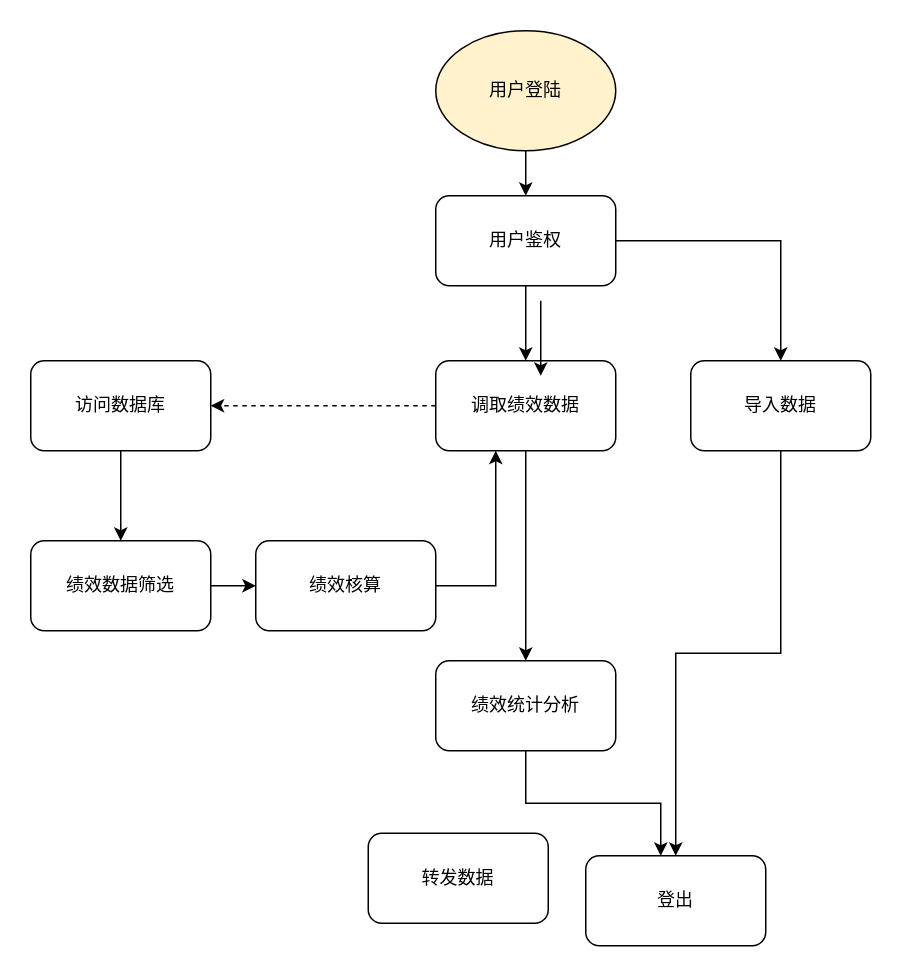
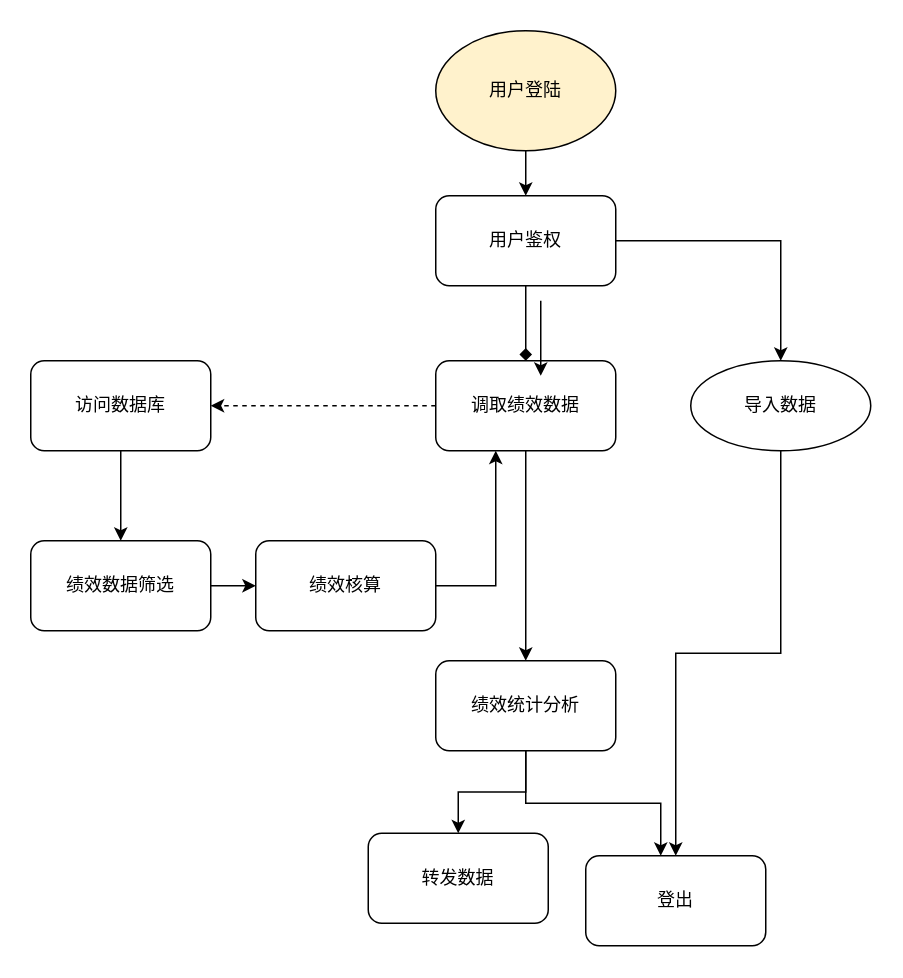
edge "用户鉴权" -> "调取绩效数据": arrowhead classic -> diamond
node "导入数据": shape rounded rectangle -> ellipse
edge "绩效统计分析" -> "转发数据": added
